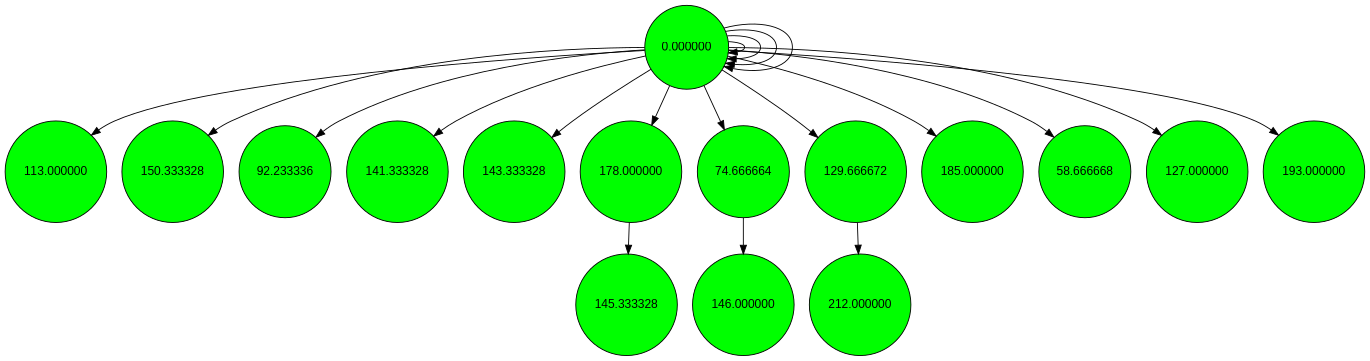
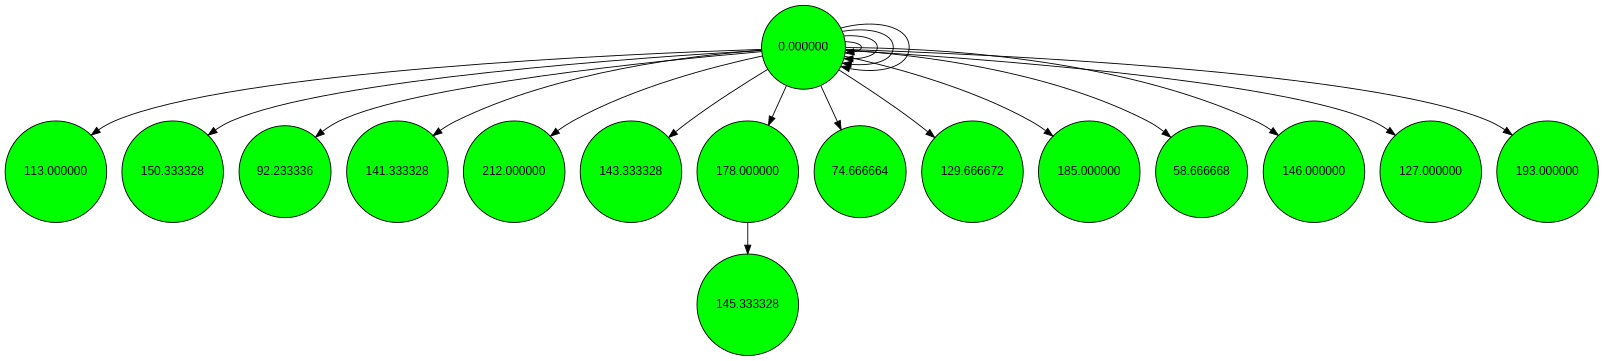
edge "74.666664" -> "146.000000": now "0.000000" -> "146.000000"
edge "129.666672" -> "212.000000": now "0.000000" -> "212.000000"
